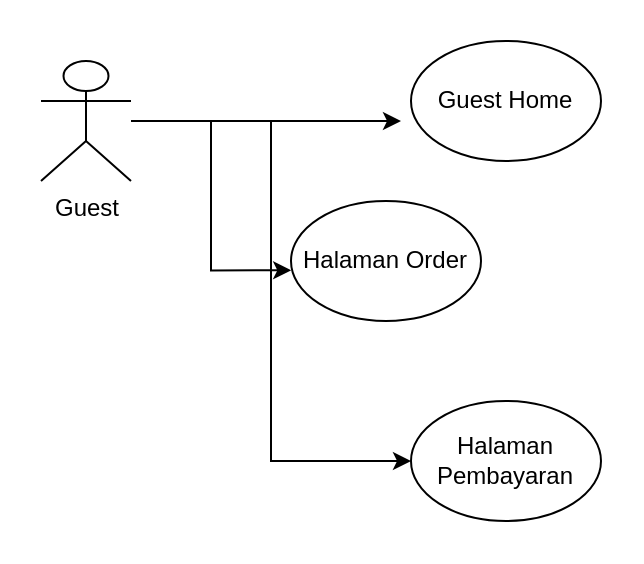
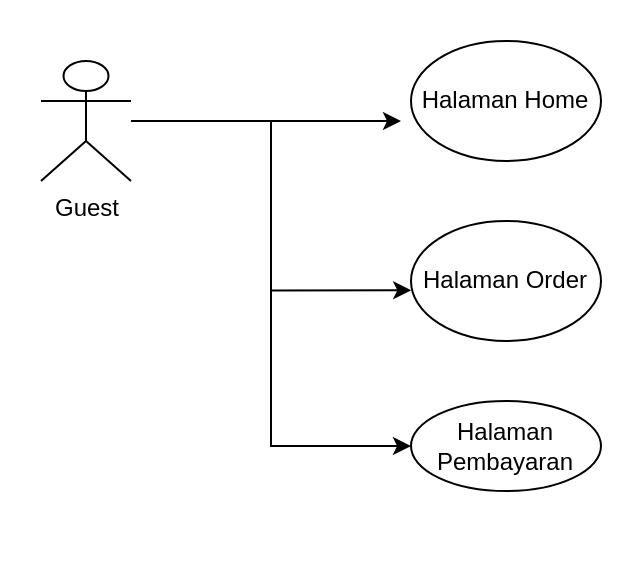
node "Guest Home": label "Guest Home" -> "Halaman Home"
node "Halaman Order": moved (386, 261) -> (506, 281)
node "Halaman Pembayaran": size 190x120 -> 190x90
